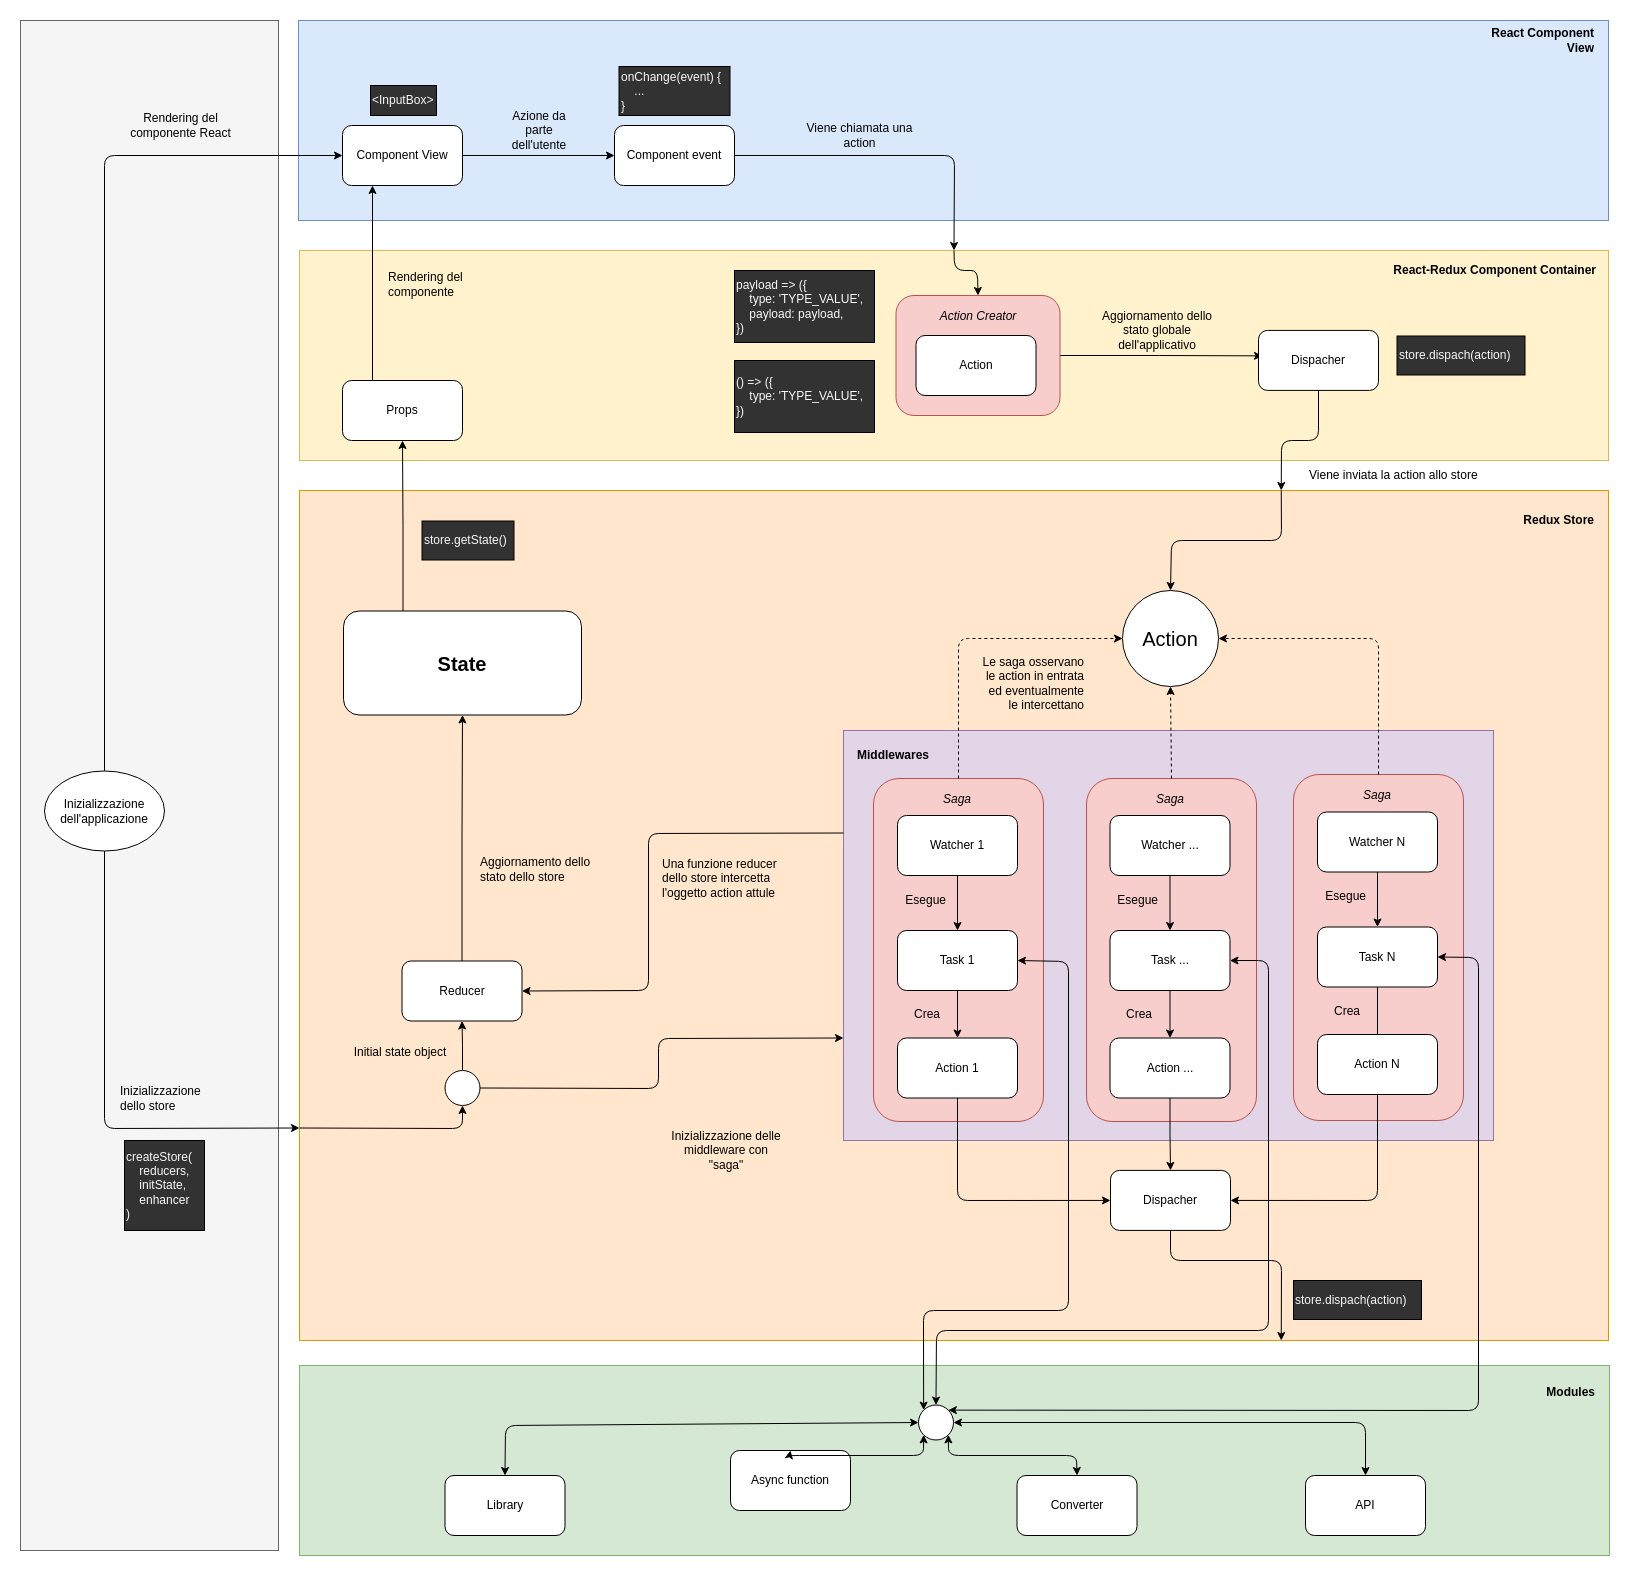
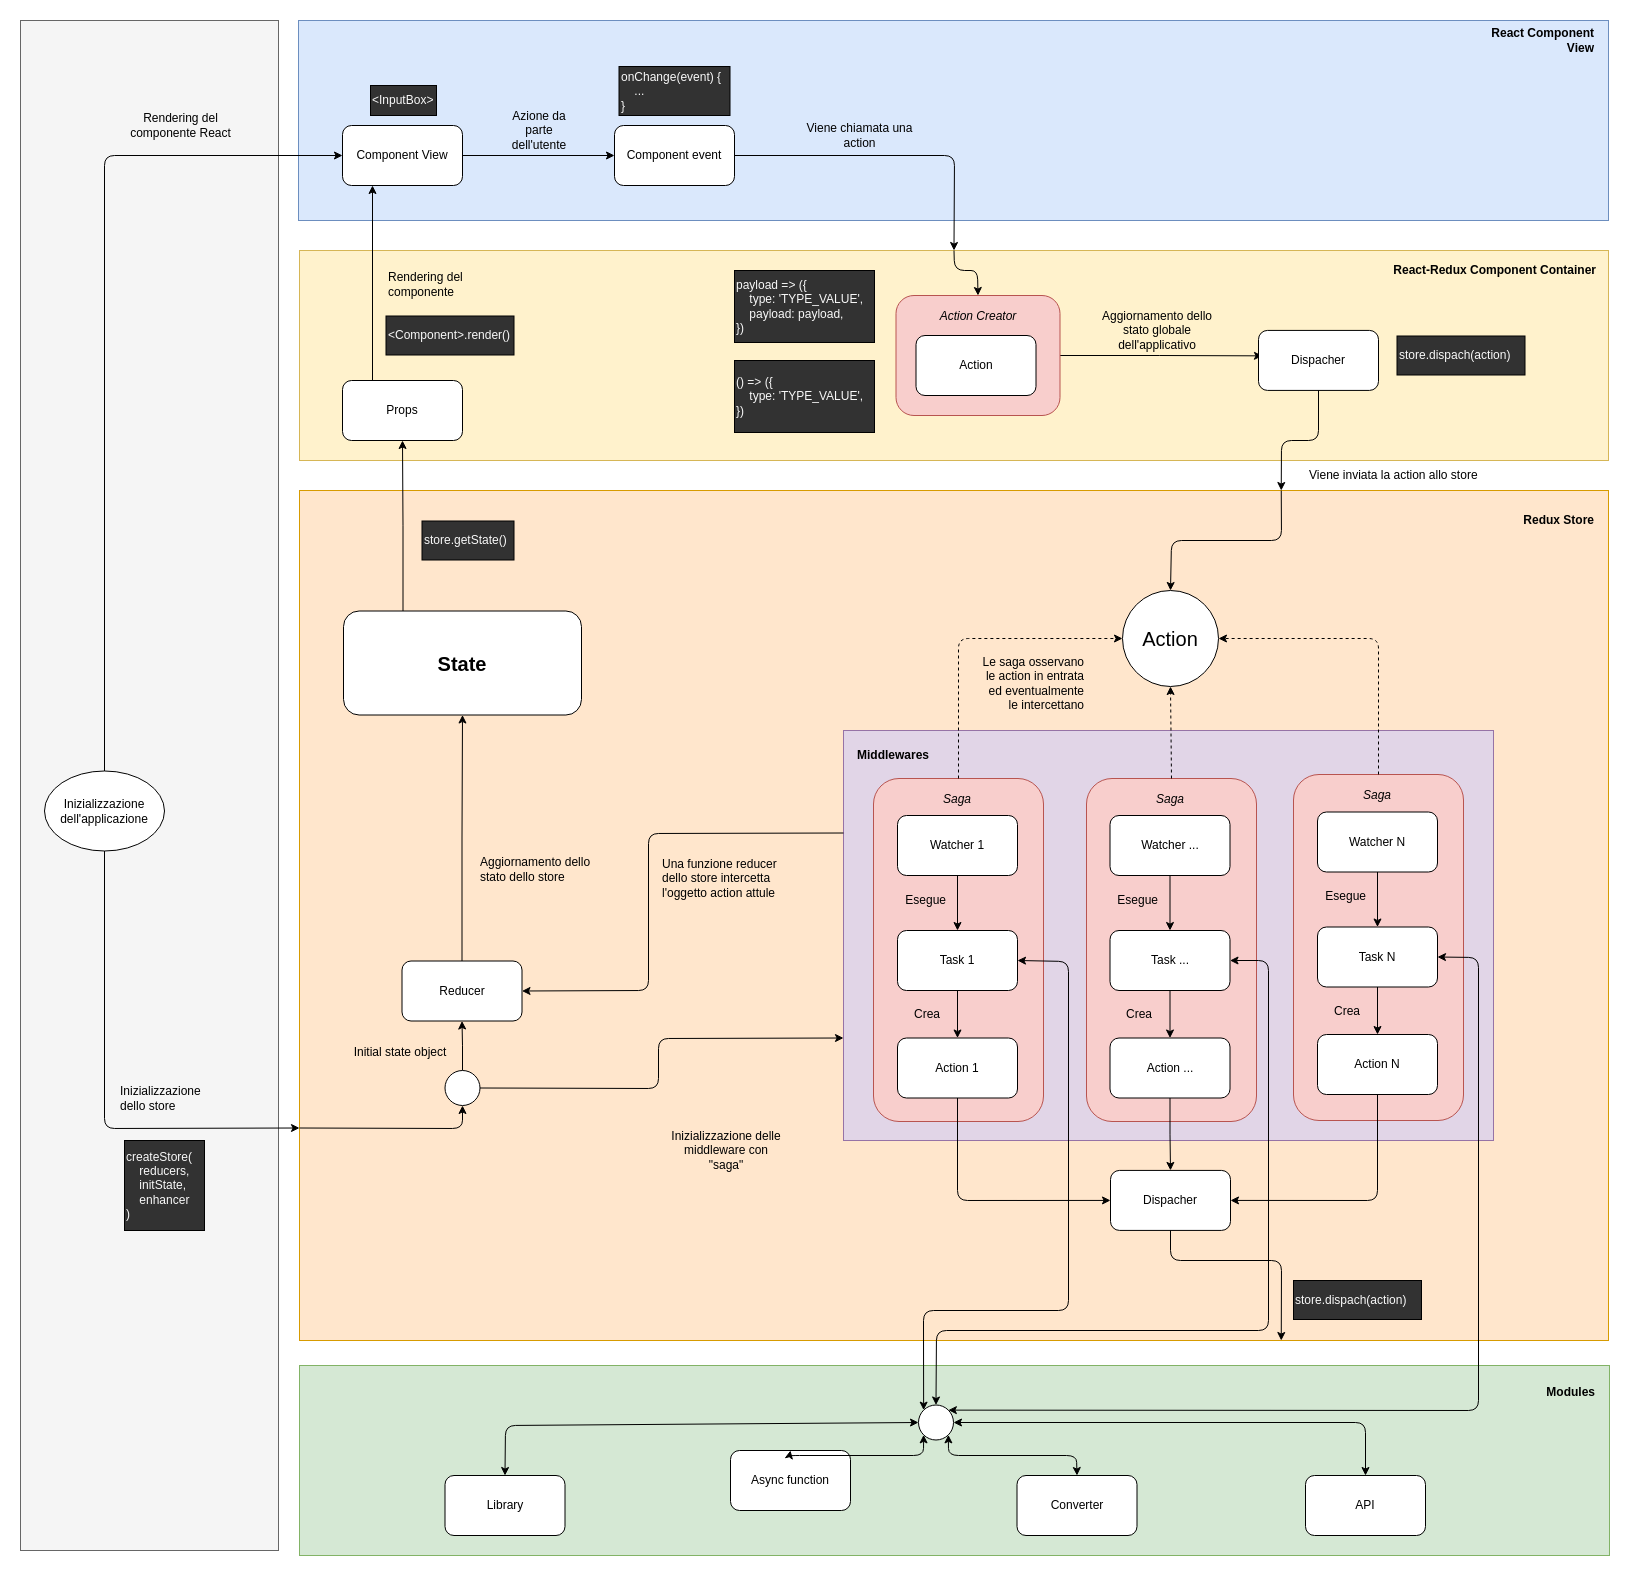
node "<Component>.render()": added
edge "Task N" -- "Action N": arrowhead none -> classic
